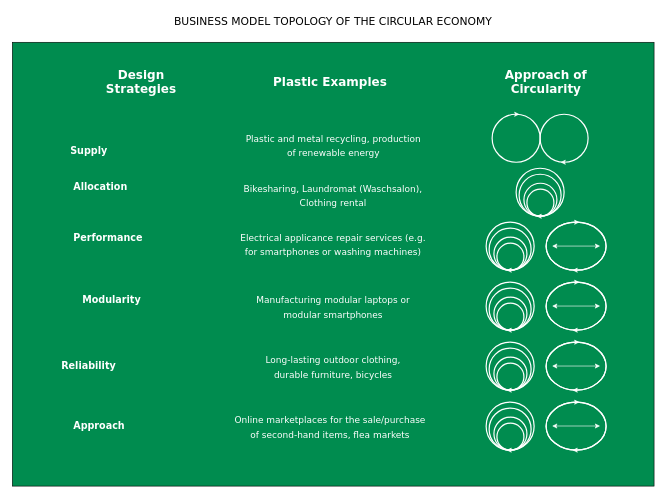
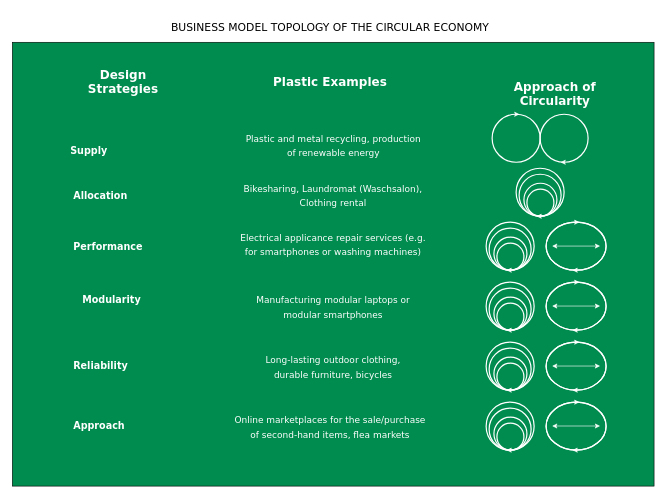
node "BUSINESS MODEL TOPOLOGY OF THE CIRCULAR ECONOMY": moved (333, 21) -> (330, 27)
node "Design Strategies": moved (141, 81) -> (123, 81)
node "Approach of Circularity": moved (546, 81) -> (555, 93)
node "Allocation": moved (123, 186) -> (123, 195)
node "Performance": moved (147, 237) -> (147, 246)
node "Reliability": moved (135, 366) -> (147, 366)
